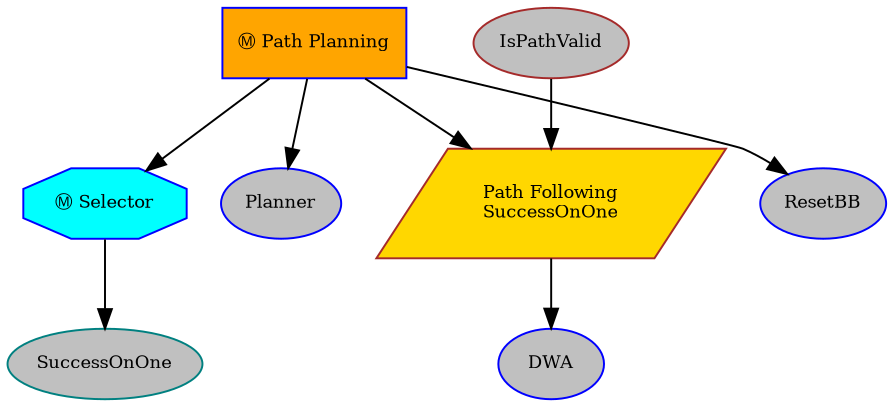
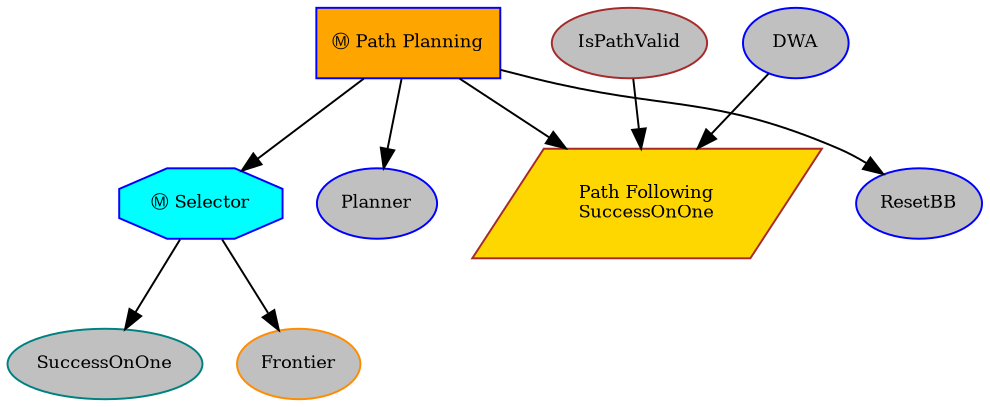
edge "Path Following SuccessOnOne" -> "DWA": reversed
node "Frontier": added
